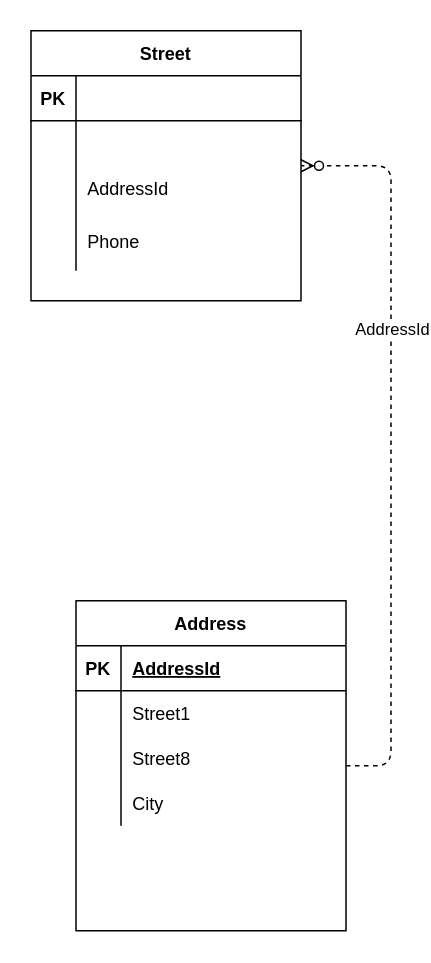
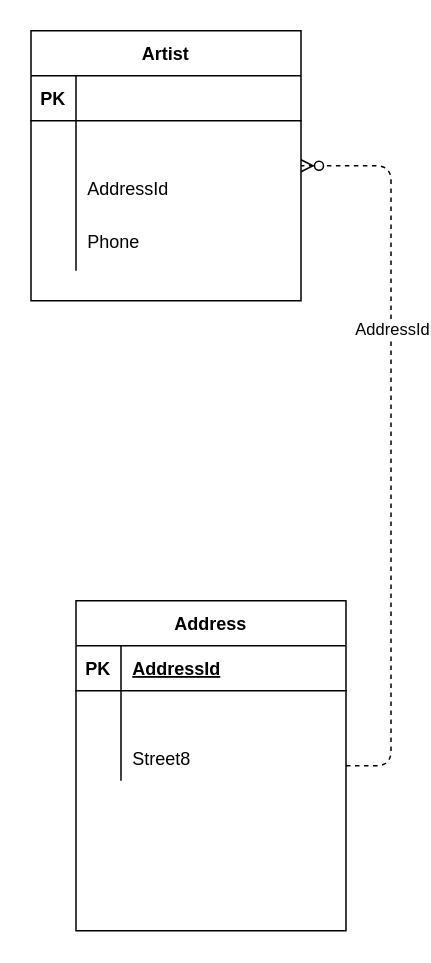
node "Street": label "Street" -> "Artist"
node "Street1": removed
node "City": removed
